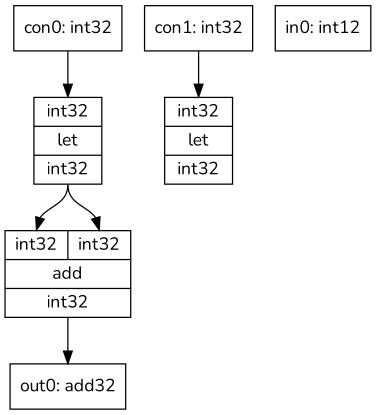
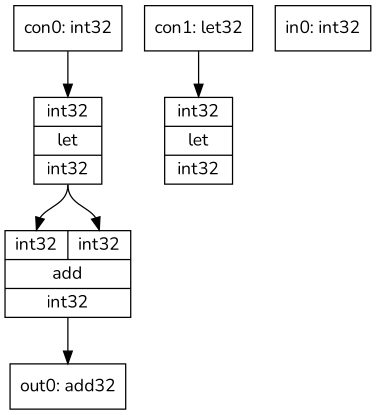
node "con1: int32": label "con1: int32" -> "con1: let32"
node "in0: int12": label "in0: int12" -> "in0: int32"
